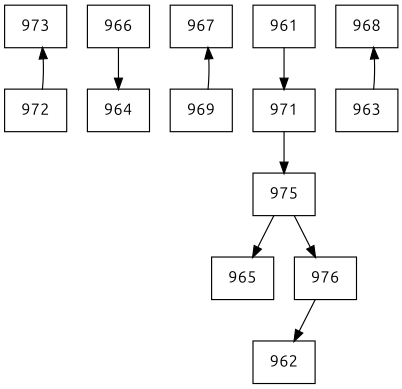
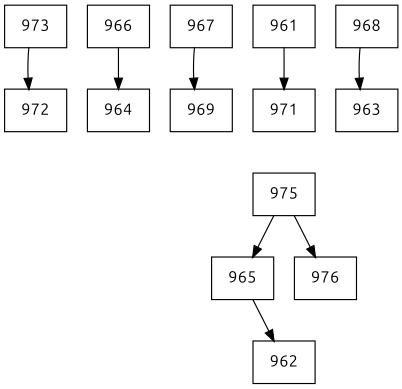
edge "972" -> "973": reversed
edge "969" -> "967": reversed
edge "963" -> "968": reversed
edge "971" -> "975": removed
edge "976" -> "962": now "965" -> "962"
